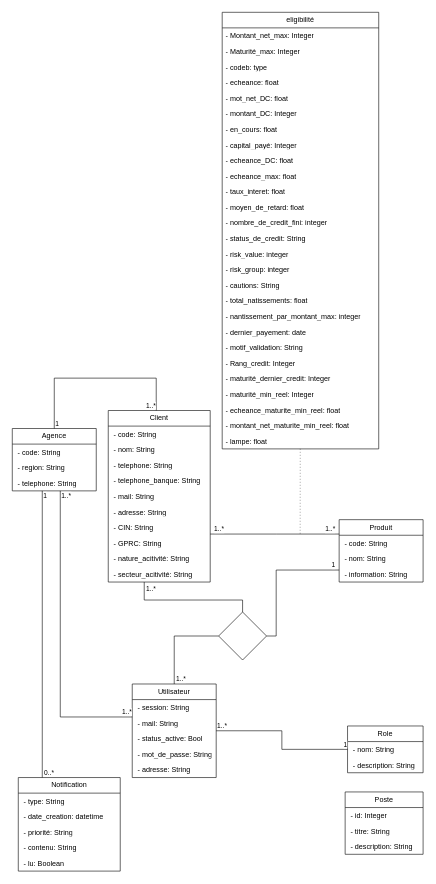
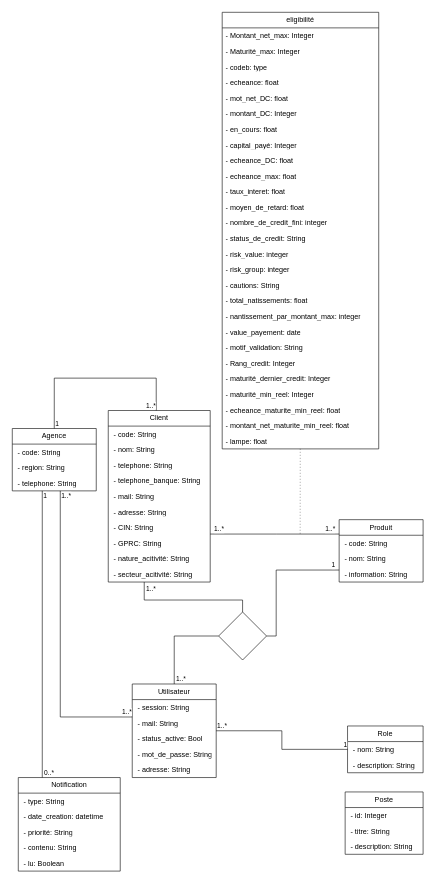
node "- dernier_payement: date": label "- dernier_payement: date" -> "- value_payement: date"
